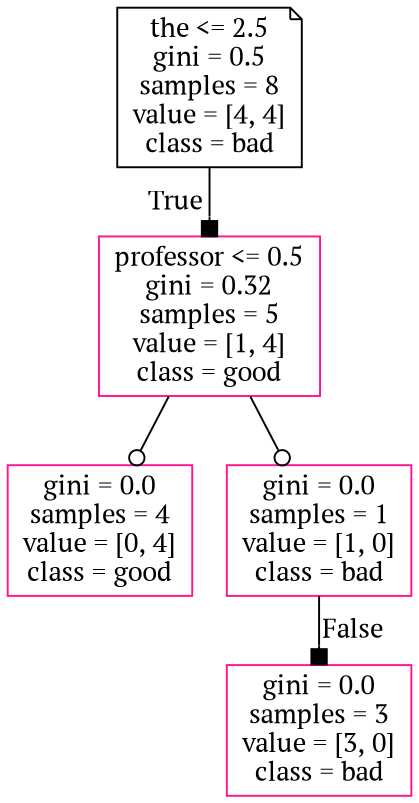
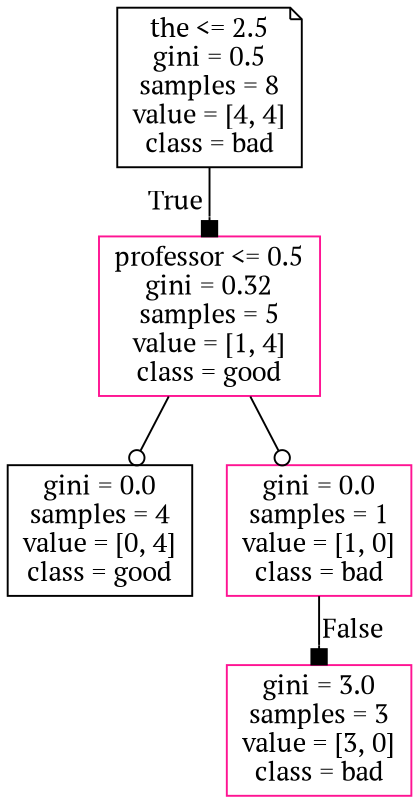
node "gini = 0.0 samples = 4 value = [0, 4] class = good": color deeppink -> black
node "gini = 0.0 samples = 3 value = [3, 0] class = bad": label "gini = 0.0 samples = 3 value = [3, 0] class = bad" -> "gini = 3.0 samples = 3 value = [3, 0] class = bad"
